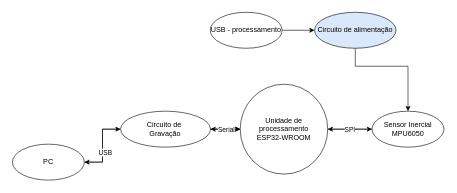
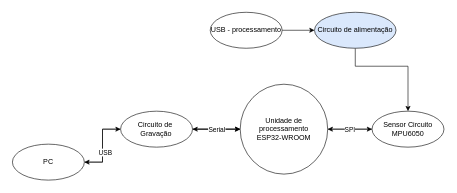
node "Circuito de Gravação": size 90x36 -> 72x36
node "Sensor Inercial MPU6050": label "Sensor Inercial MPU6050" -> "Sensor Circuito MPU6050"
